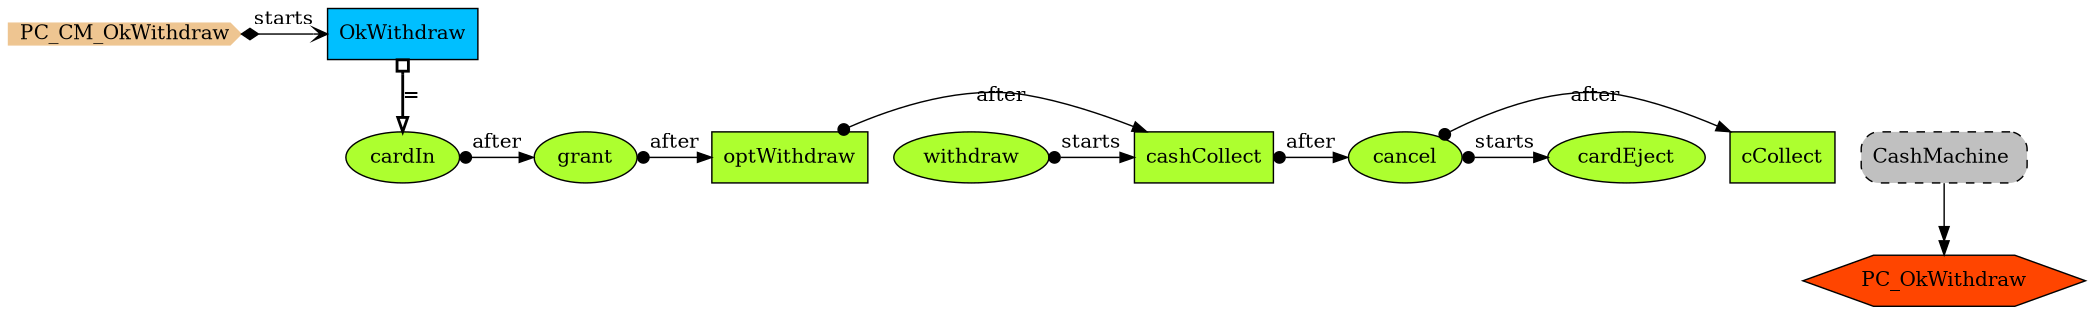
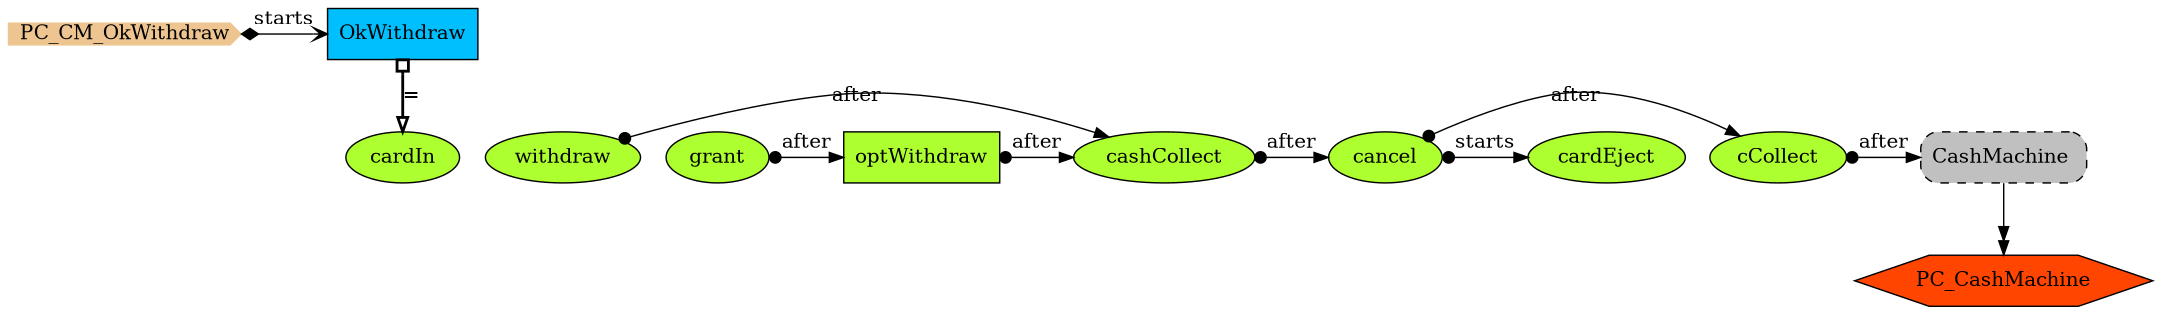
edge "withdraw" -- "cashCollect": label "starts" -> "after"
edge "cardIn" -- "grant": removed, label "after"
node "cashCollect": shape box -> ellipse
node "cCollect": shape box -> ellipse
edge "cCollect" -- "CashMachine": added, label "after"
node "PC_OkWithdraw": label "PC_OkWithdraw" -> "PC_CashMachine"
